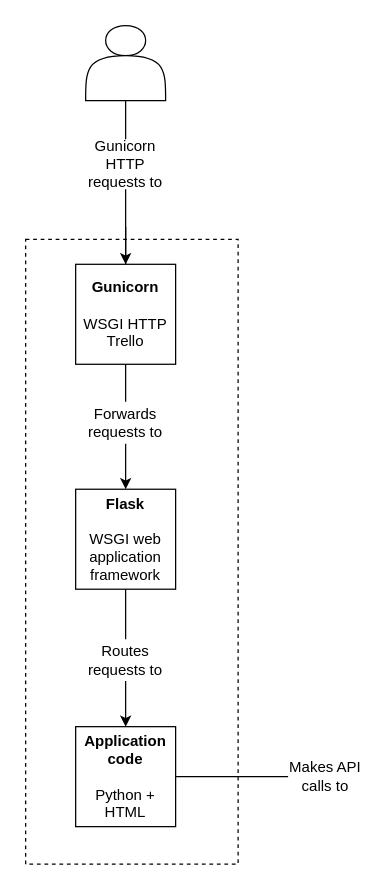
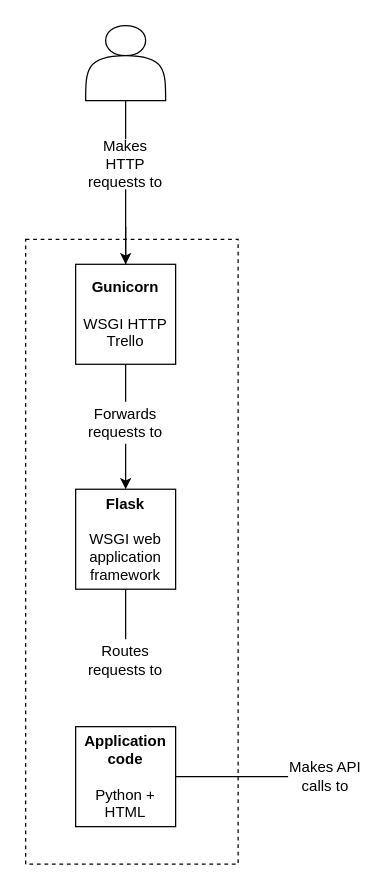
node "Gunicorn HTTP requests to": label "Gunicorn HTTP requests to" -> "Makes HTTP requests to"
edge "Routes requests to" -> "Application code Python + HTML": removed
